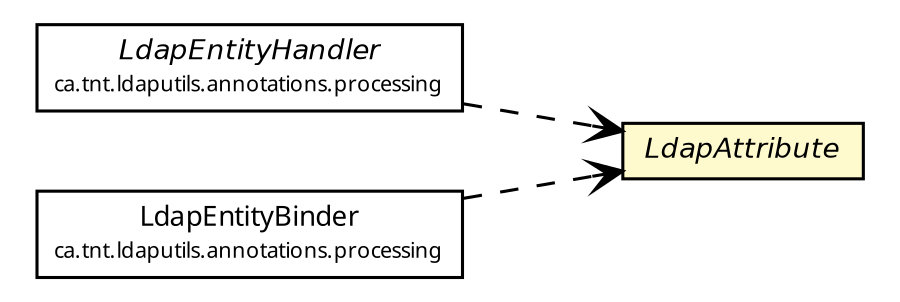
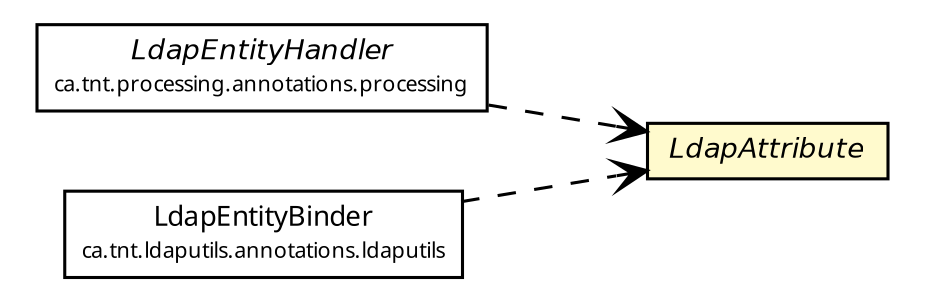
node "LdapEntityHandler": text "ca.tnt.ldaputils.annotations.processing" -> "ca.tnt.processing.annotations.processing"
node "LdapEntityBinder": text "ca.tnt.ldaputils.annotations.processing" -> "ca.tnt.ldaputils.annotations.ldaputils"
